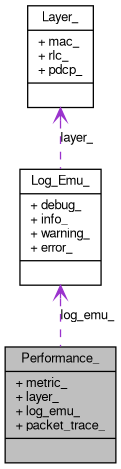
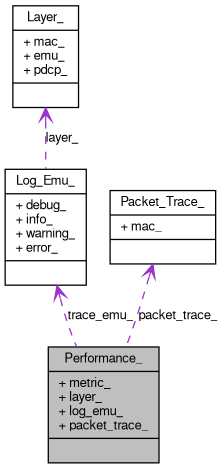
node "Layer_": text "+ rlc_" -> "+ emu_"
node "Packet_Trace_": added
edge "Performance_" -> "Log_Emu_": label "log_emu_" -> "trace_emu_"
